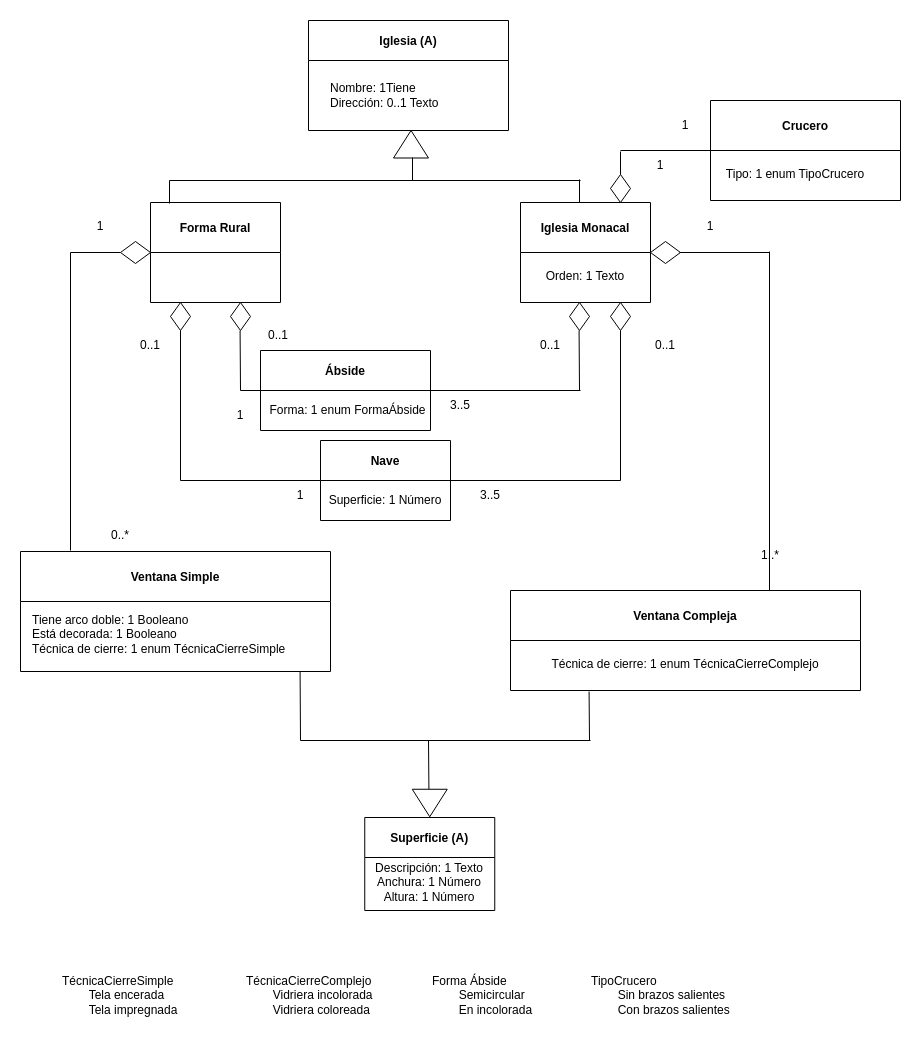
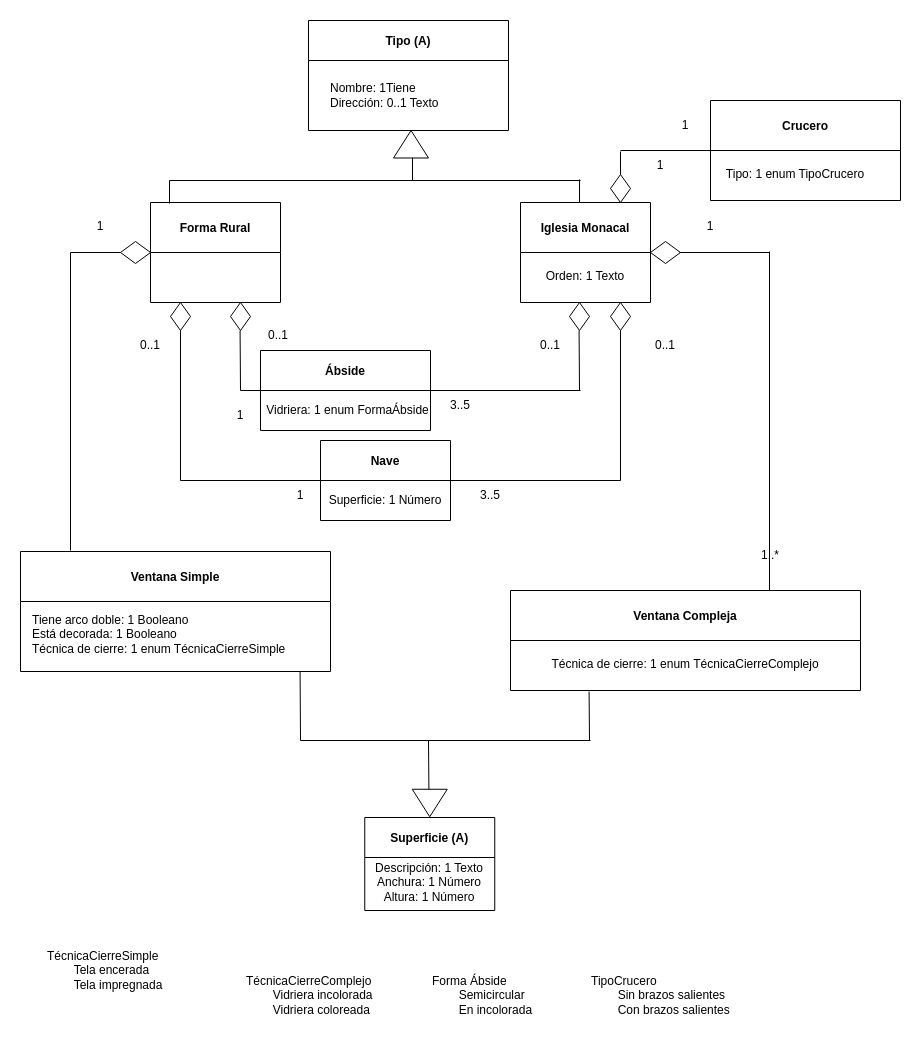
node "Iglesia (A)": label "Iglesia (A)" -> "Tipo (A)"
node "Forma: 1 enum FormaÁbside": label "Forma: 1 enum FormaÁbside" -> "Vidriera: 1 enum FormaÁbside"
node "0..*": removed
node "TécnicaCierreSimple Tela encerada Tela impregnada": moved (141, 996) -> (126, 971)
